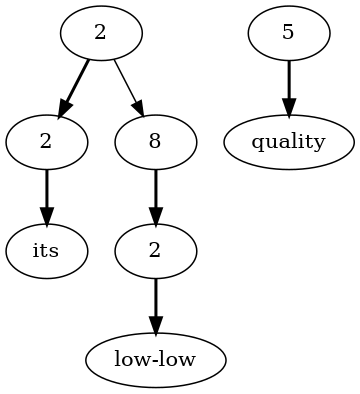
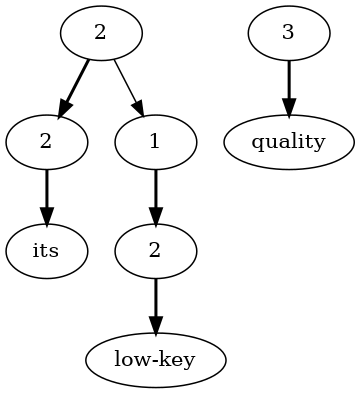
node "5": label "5" -> "3"
node "8": label "8" -> "1"
node "low-low": label "low-low" -> "low-key"
